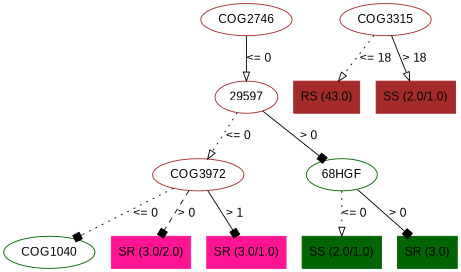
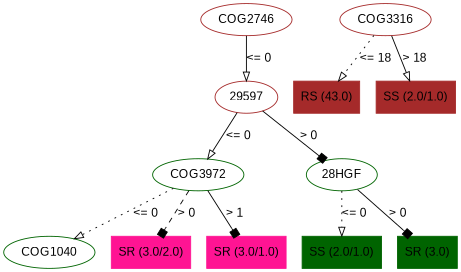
node "COG3315": label "COG3315" -> "COG3316"
edge "29597" -> "COG3972": style dotted -> solid
node "COG3972": color brown -> darkgreen
node "68HGF": label "68HGF" -> "28HGF"
edge "COG3972" -> "COG1040": arrowhead box -> onormal
